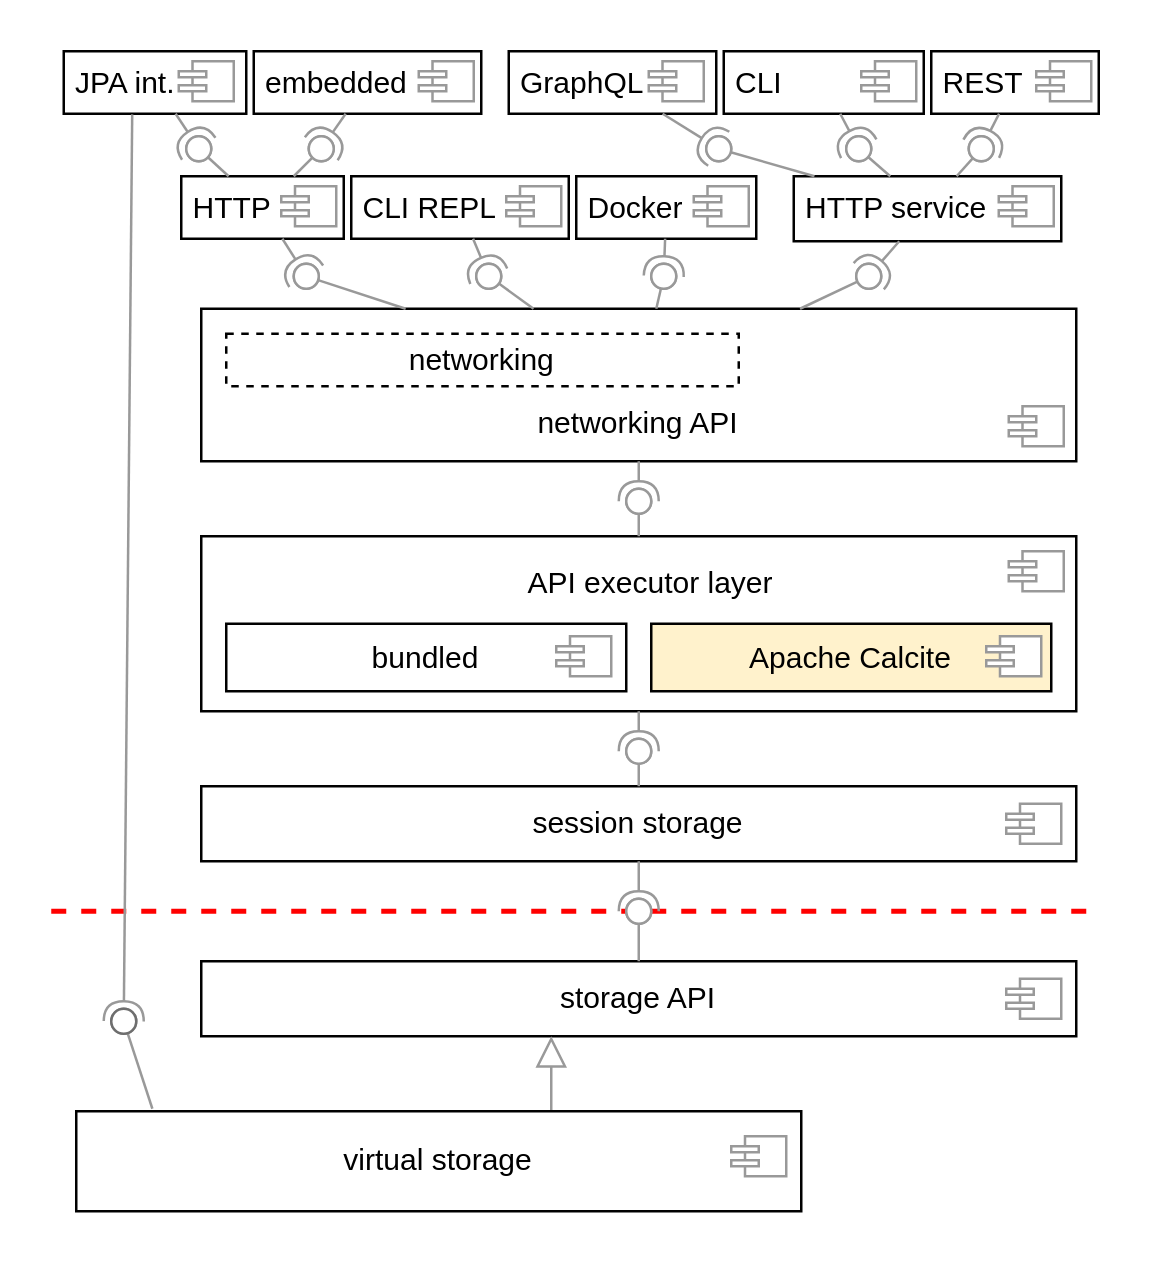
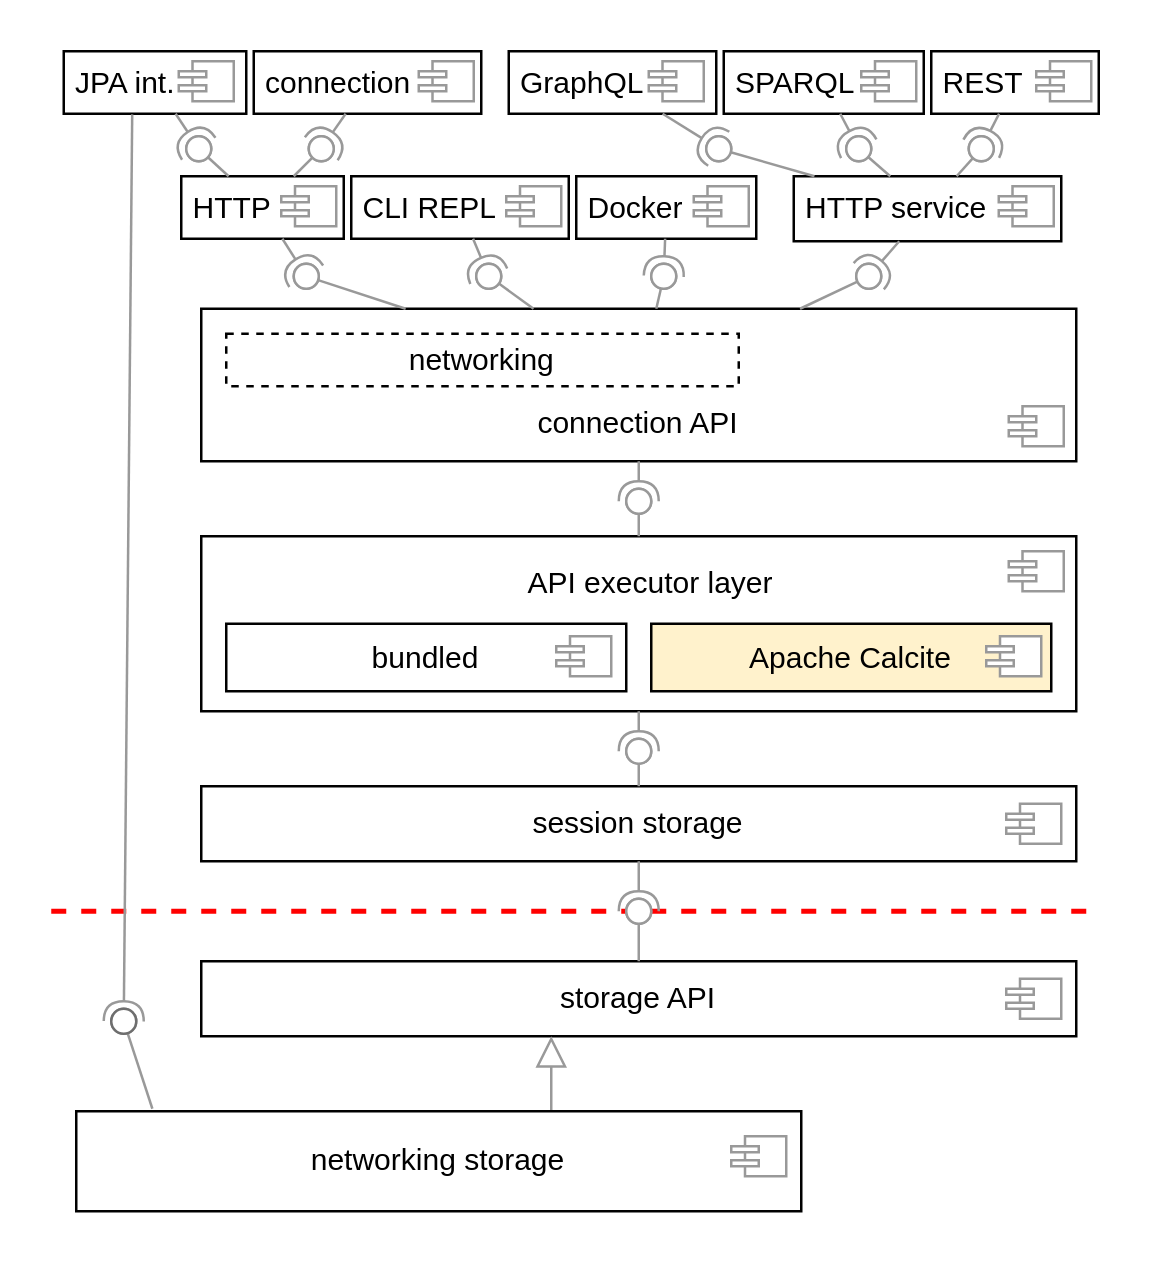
node "embedded": label "embedded" -> "connection"
node "CLI": label "CLI" -> "SPARQL"
node "networking API": label "networking API" -> "connection API"
node "virtual storage": label "virtual storage" -> "networking storage"
